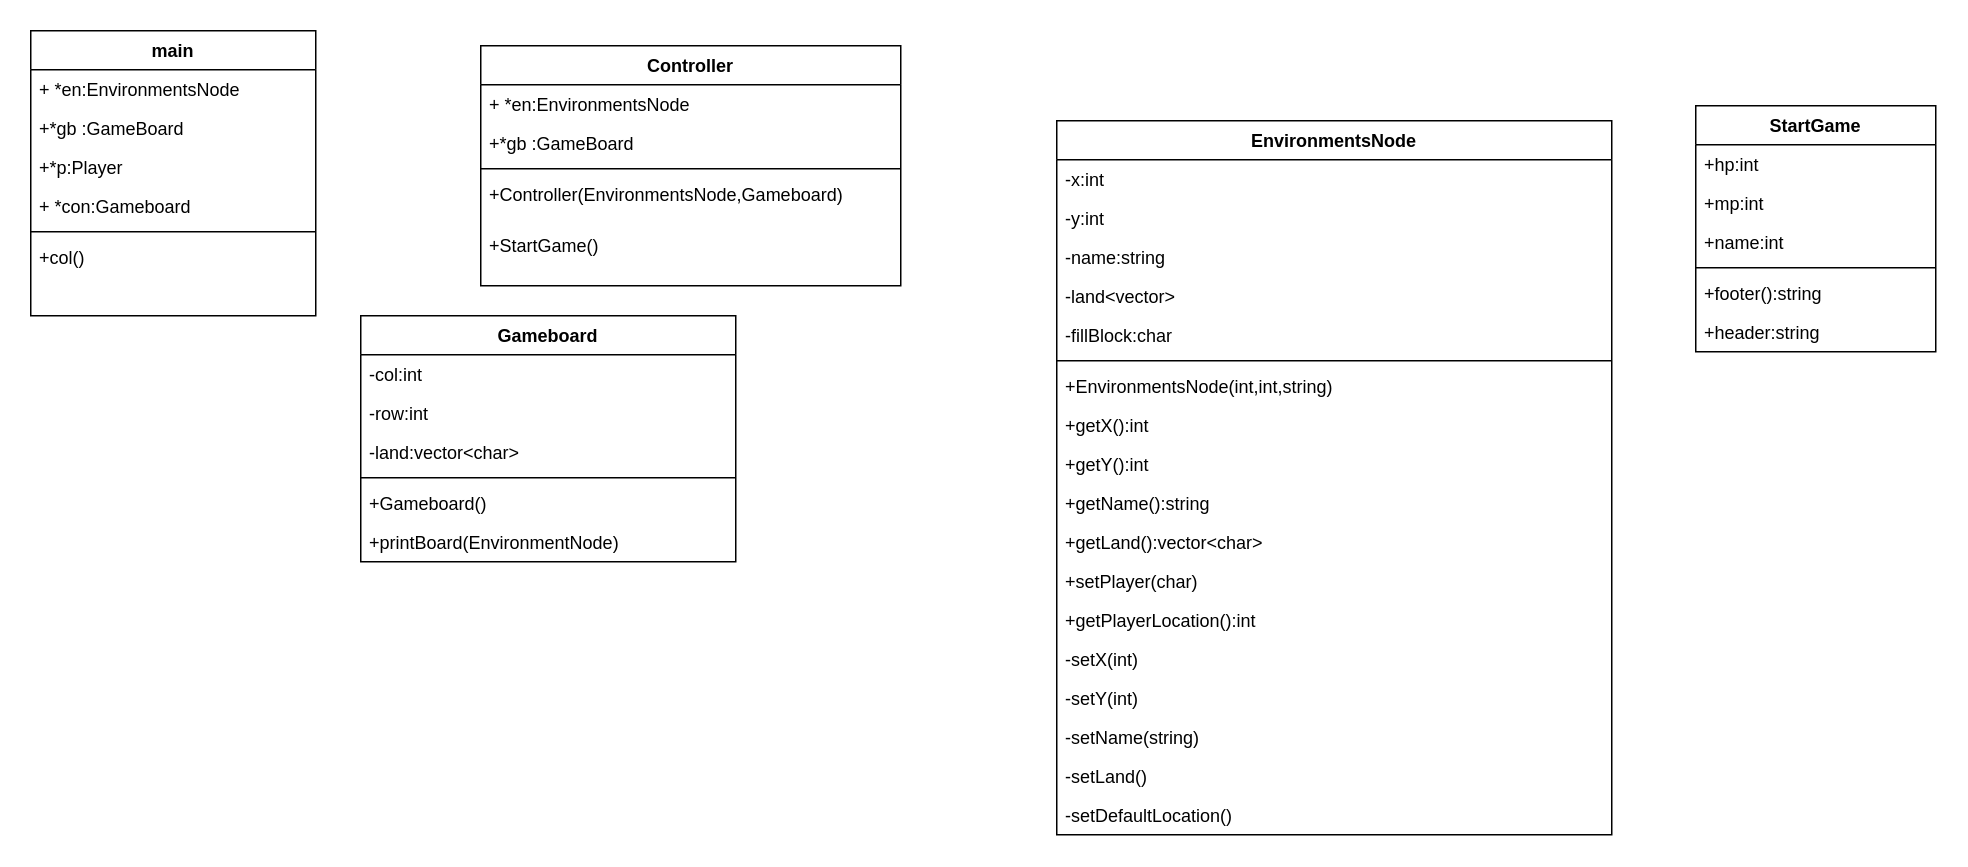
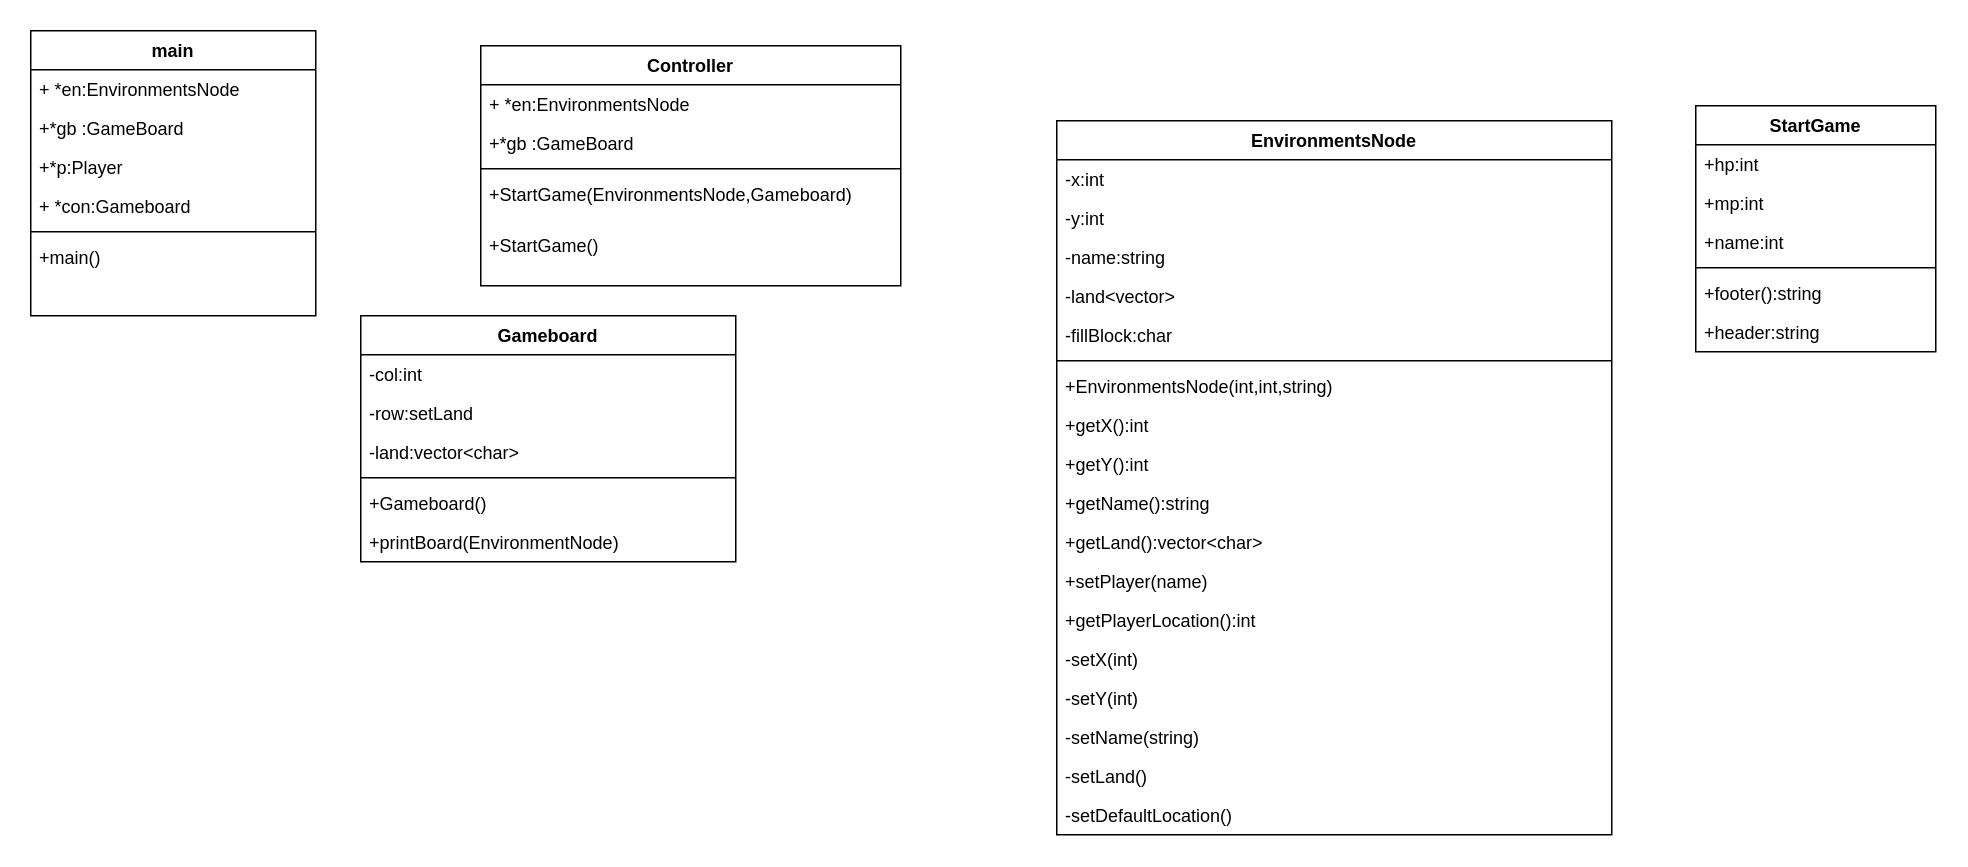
node "+Controller(EnvironmentsNode,Gameboard)": label "+Controller(EnvironmentsNode,Gameboard)" -> "+StartGame(EnvironmentsNode,Gameboard)"
node "+col()": label "+col()" -> "+main()"
node "-row:int": label "-row:int" -> "-row:setLand"
node "+setPlayer(char)": label "+setPlayer(char)" -> "+setPlayer(name)"
